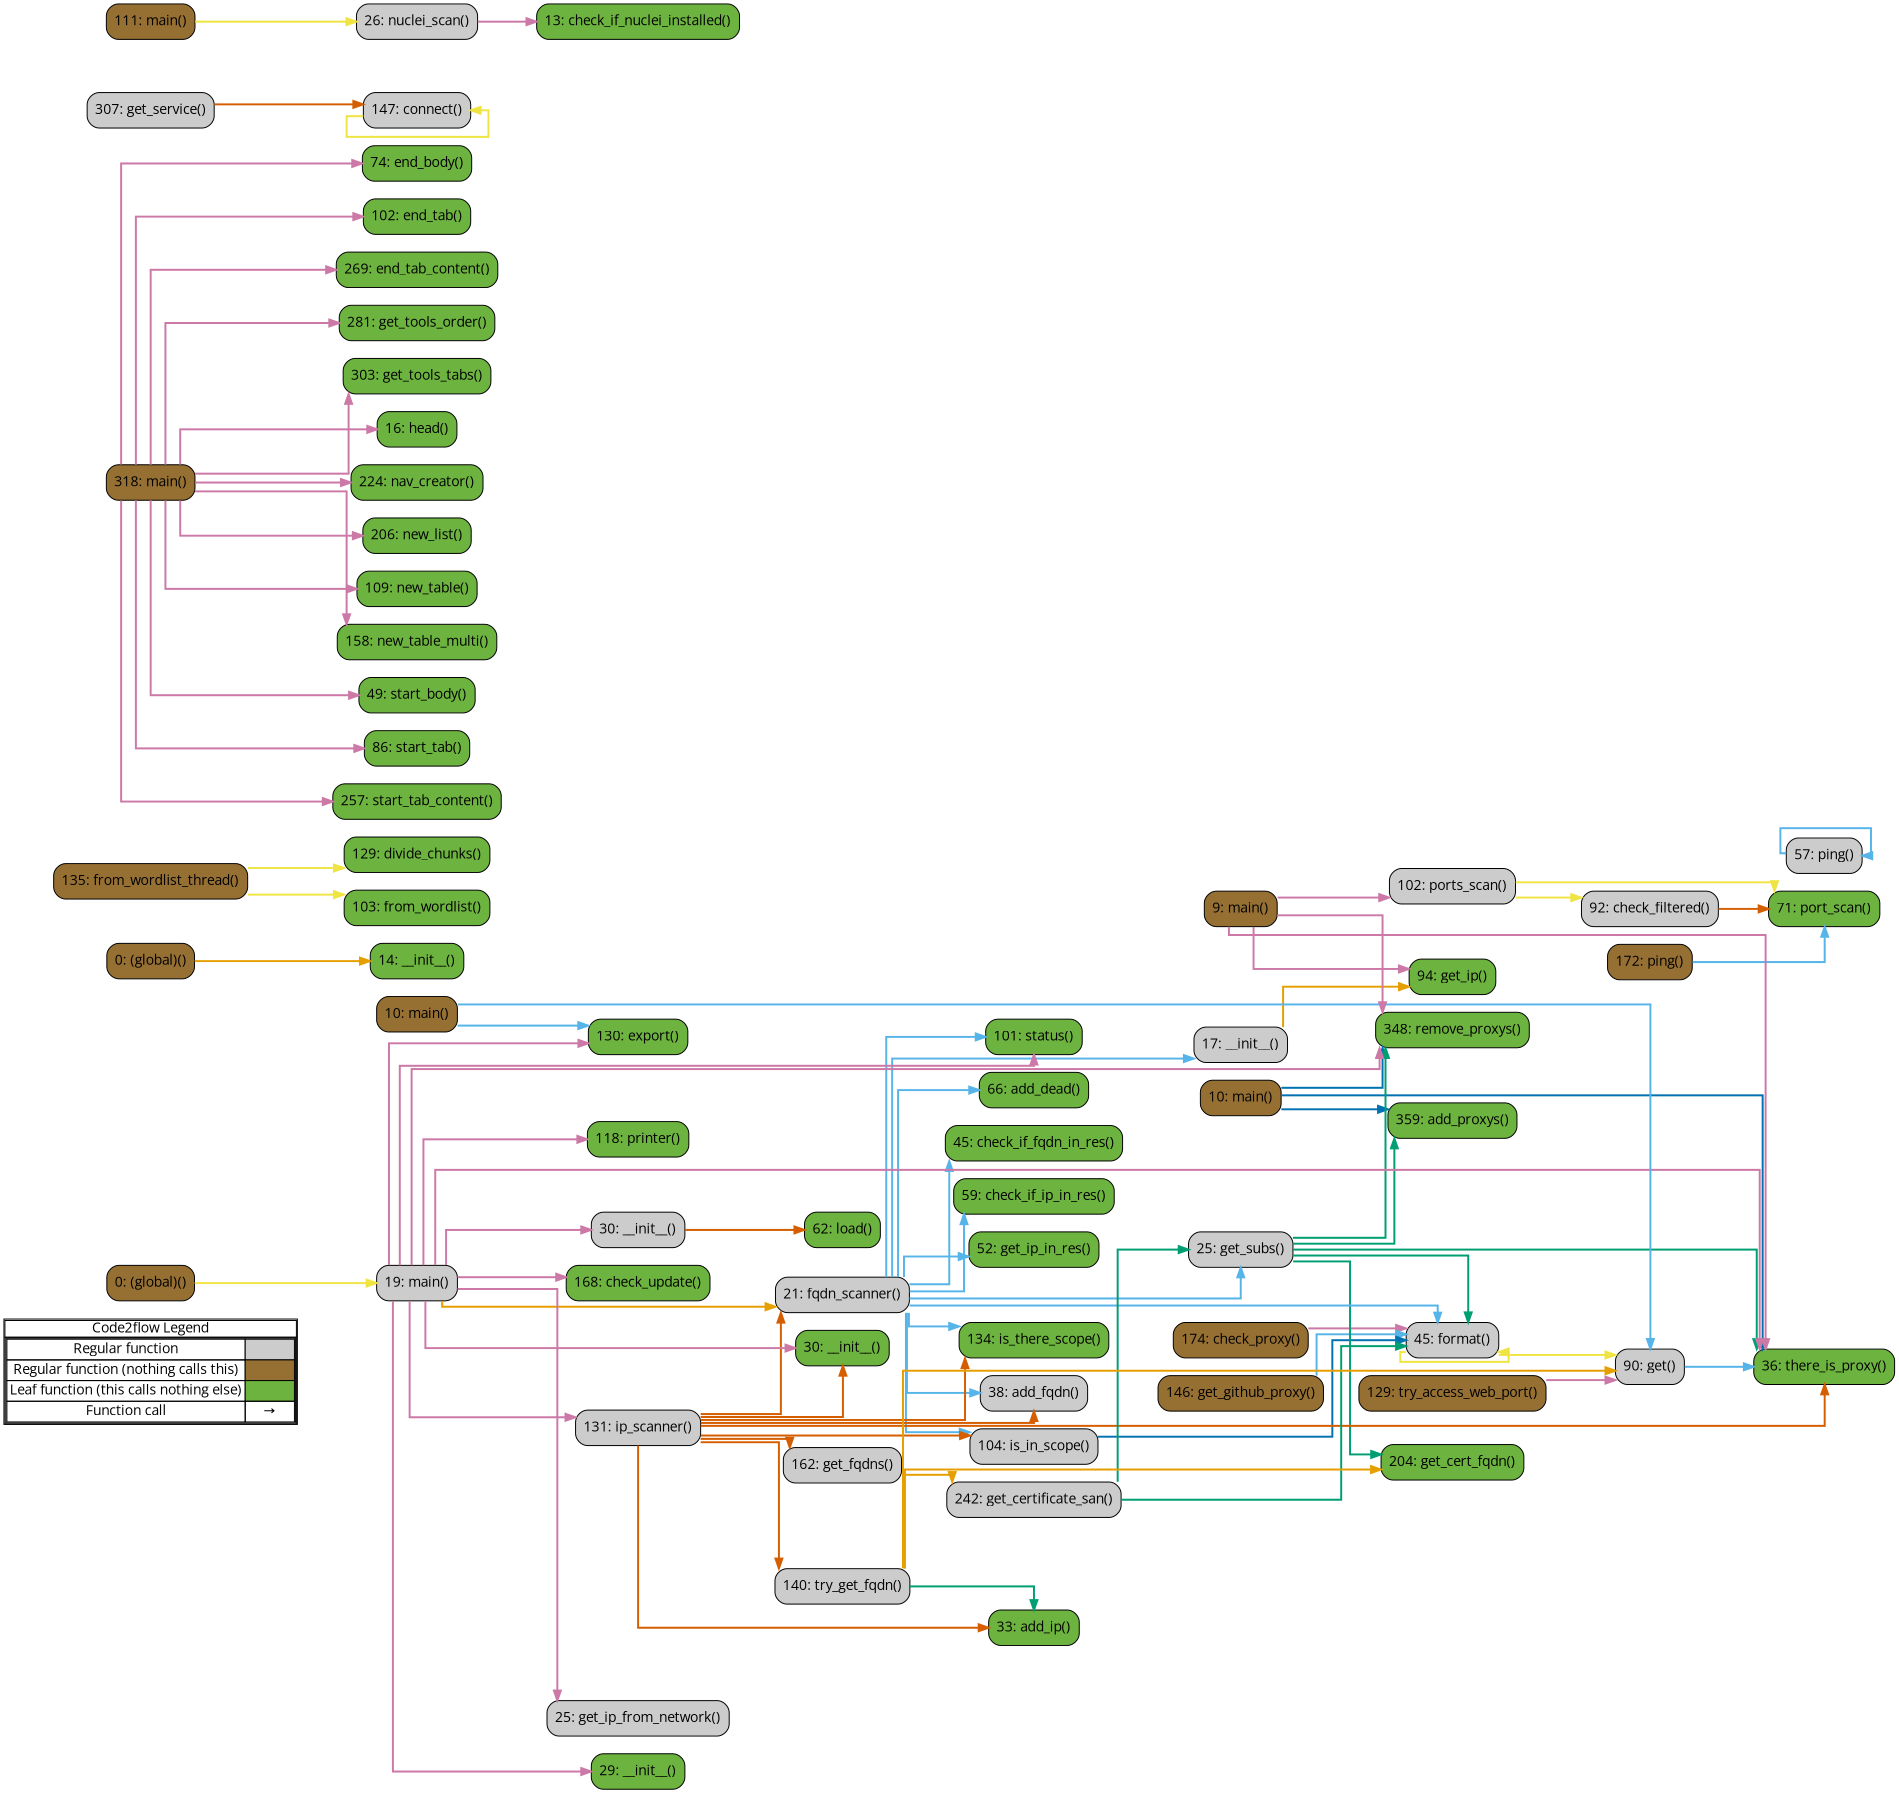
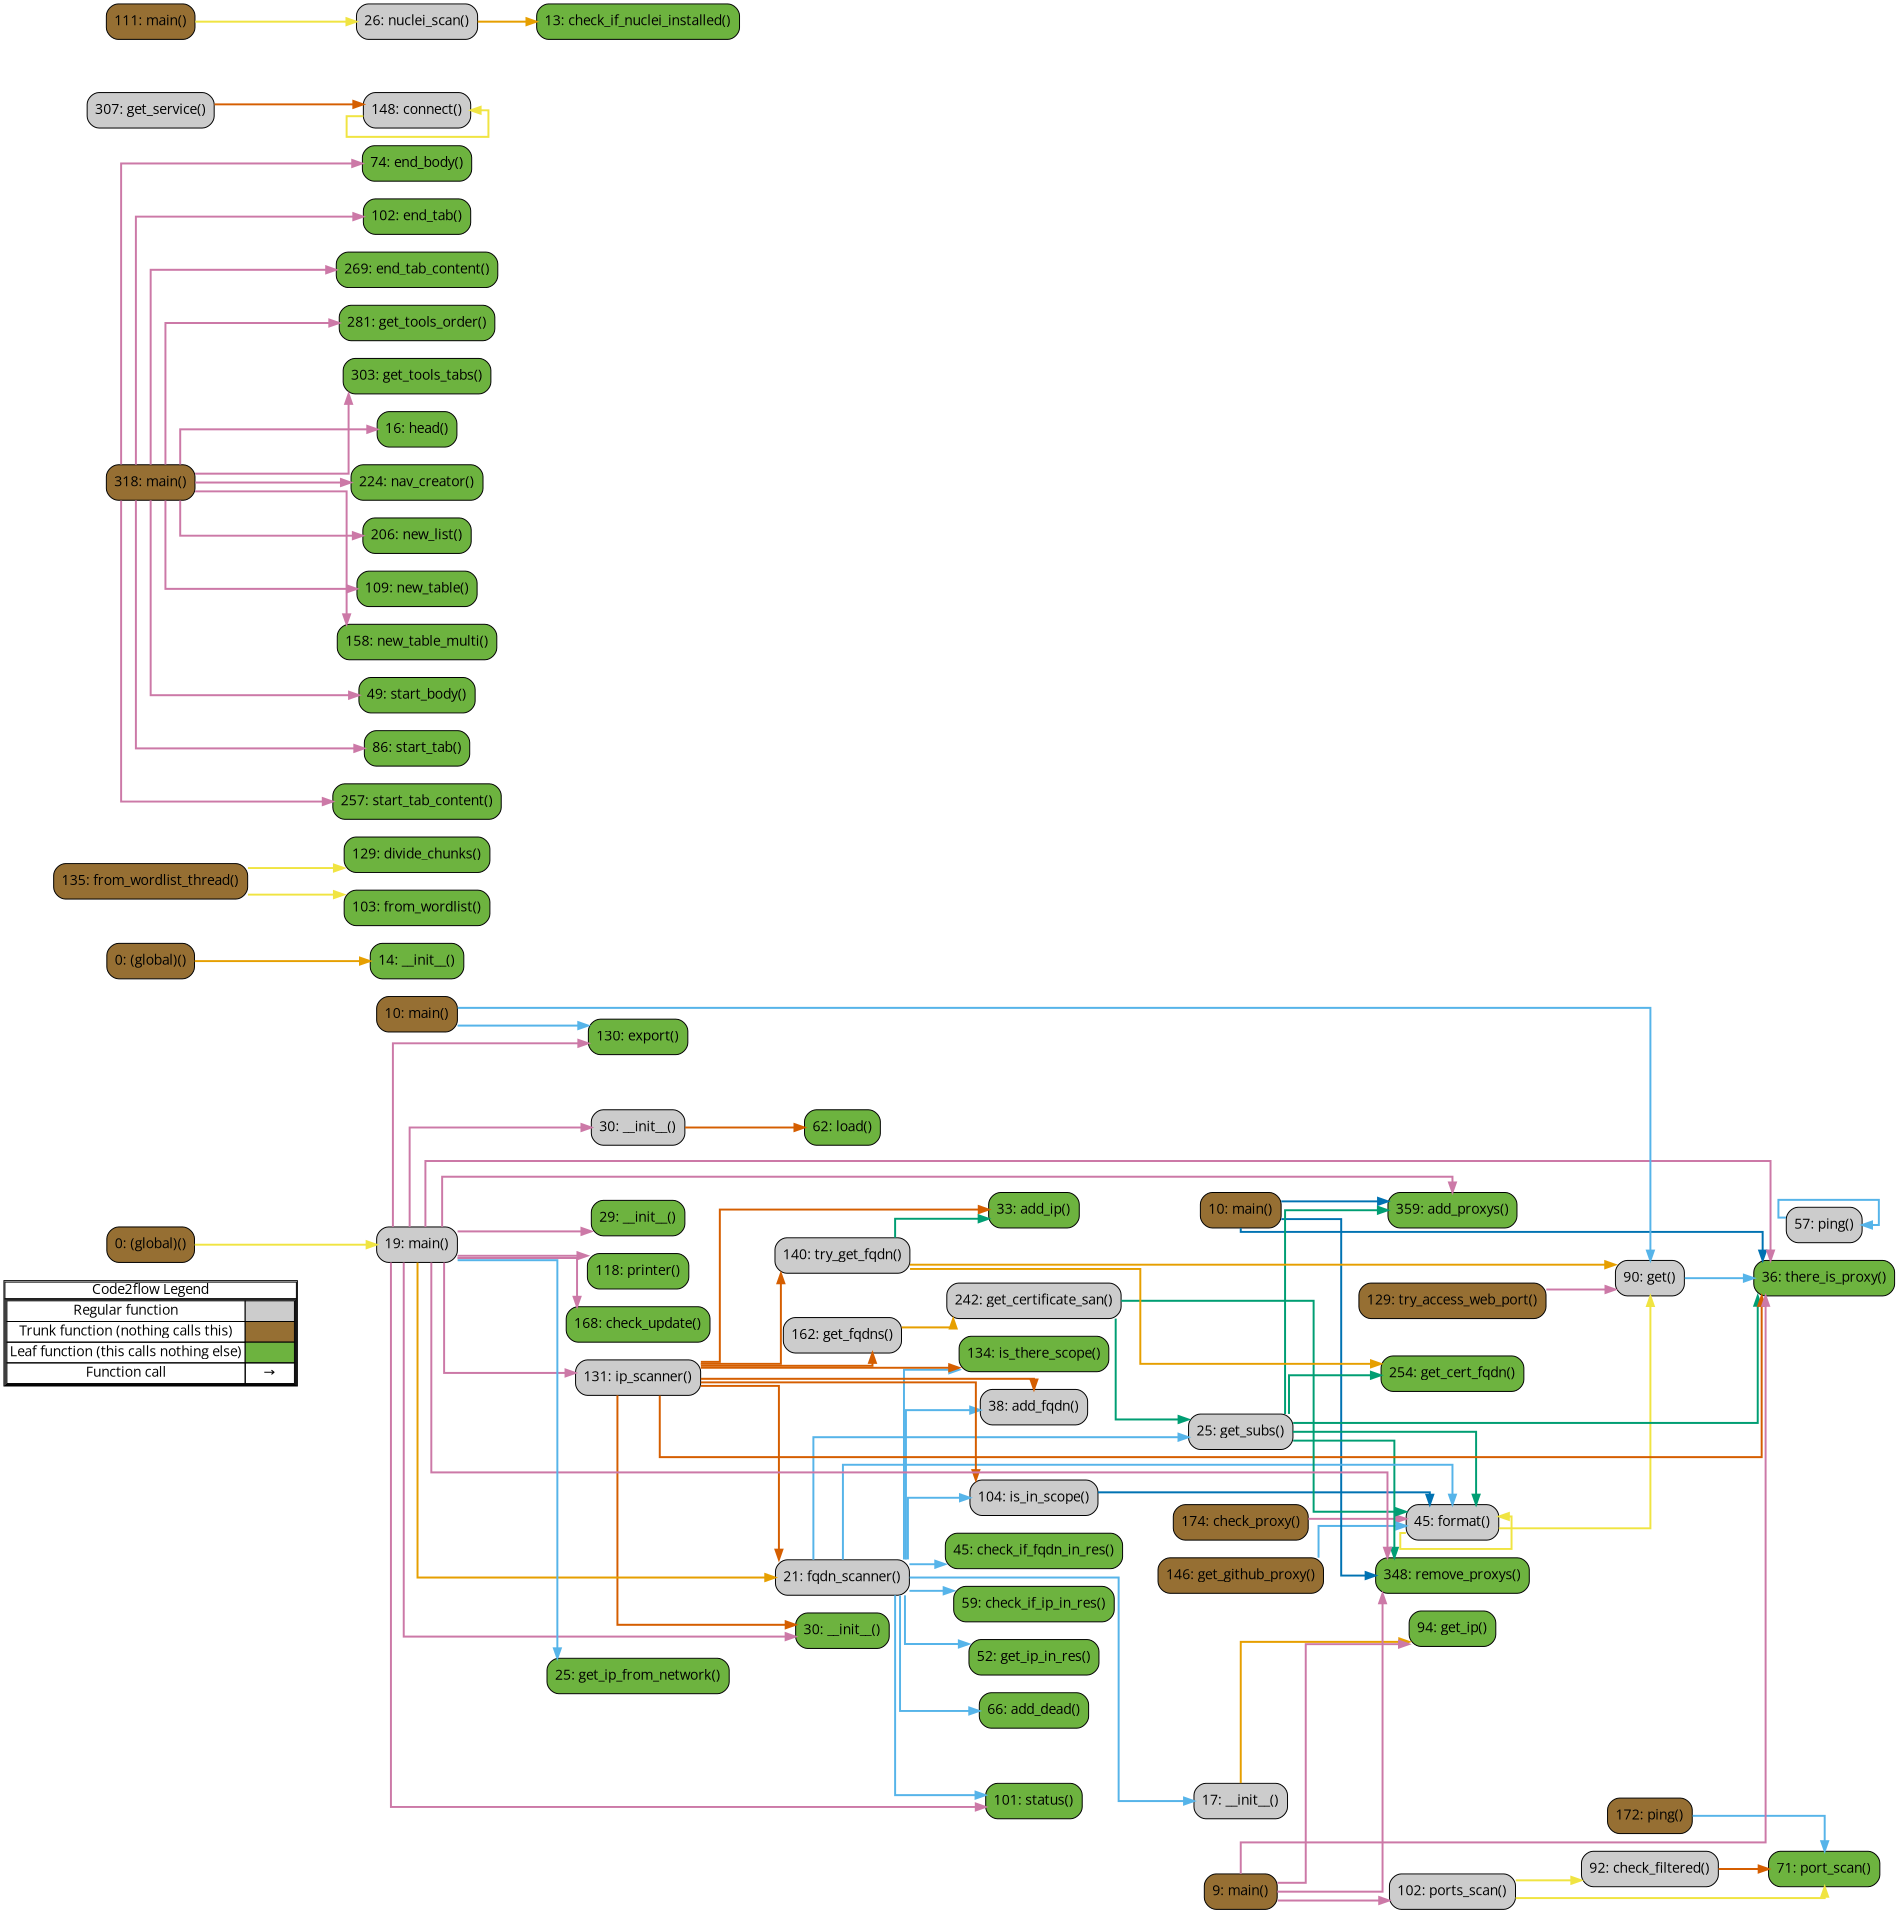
edge "26: nuclei_scan()" -> "13: check_if_nuclei_installed()": color #cc79a7 -> #e69f00
node "147: connect()": label "147: connect()" -> "148: connect()"
edge "19: main()" -> "359: add_proxys()": added
node "Code2flow Legend": text "Regular function (nothing calls this)" -> "Trunk function (nothing calls this)"
edge "19: main()" -> "25: get_ip_from_network()": color #cc79a7 -> #56b4e9
node "204: get_cert_fqdn()": label "204: get_cert_fqdn()" -> "254: get_cert_fqdn()"
node "25: get_ip_from_network()": fillcolor #cccccc -> #6db33f
